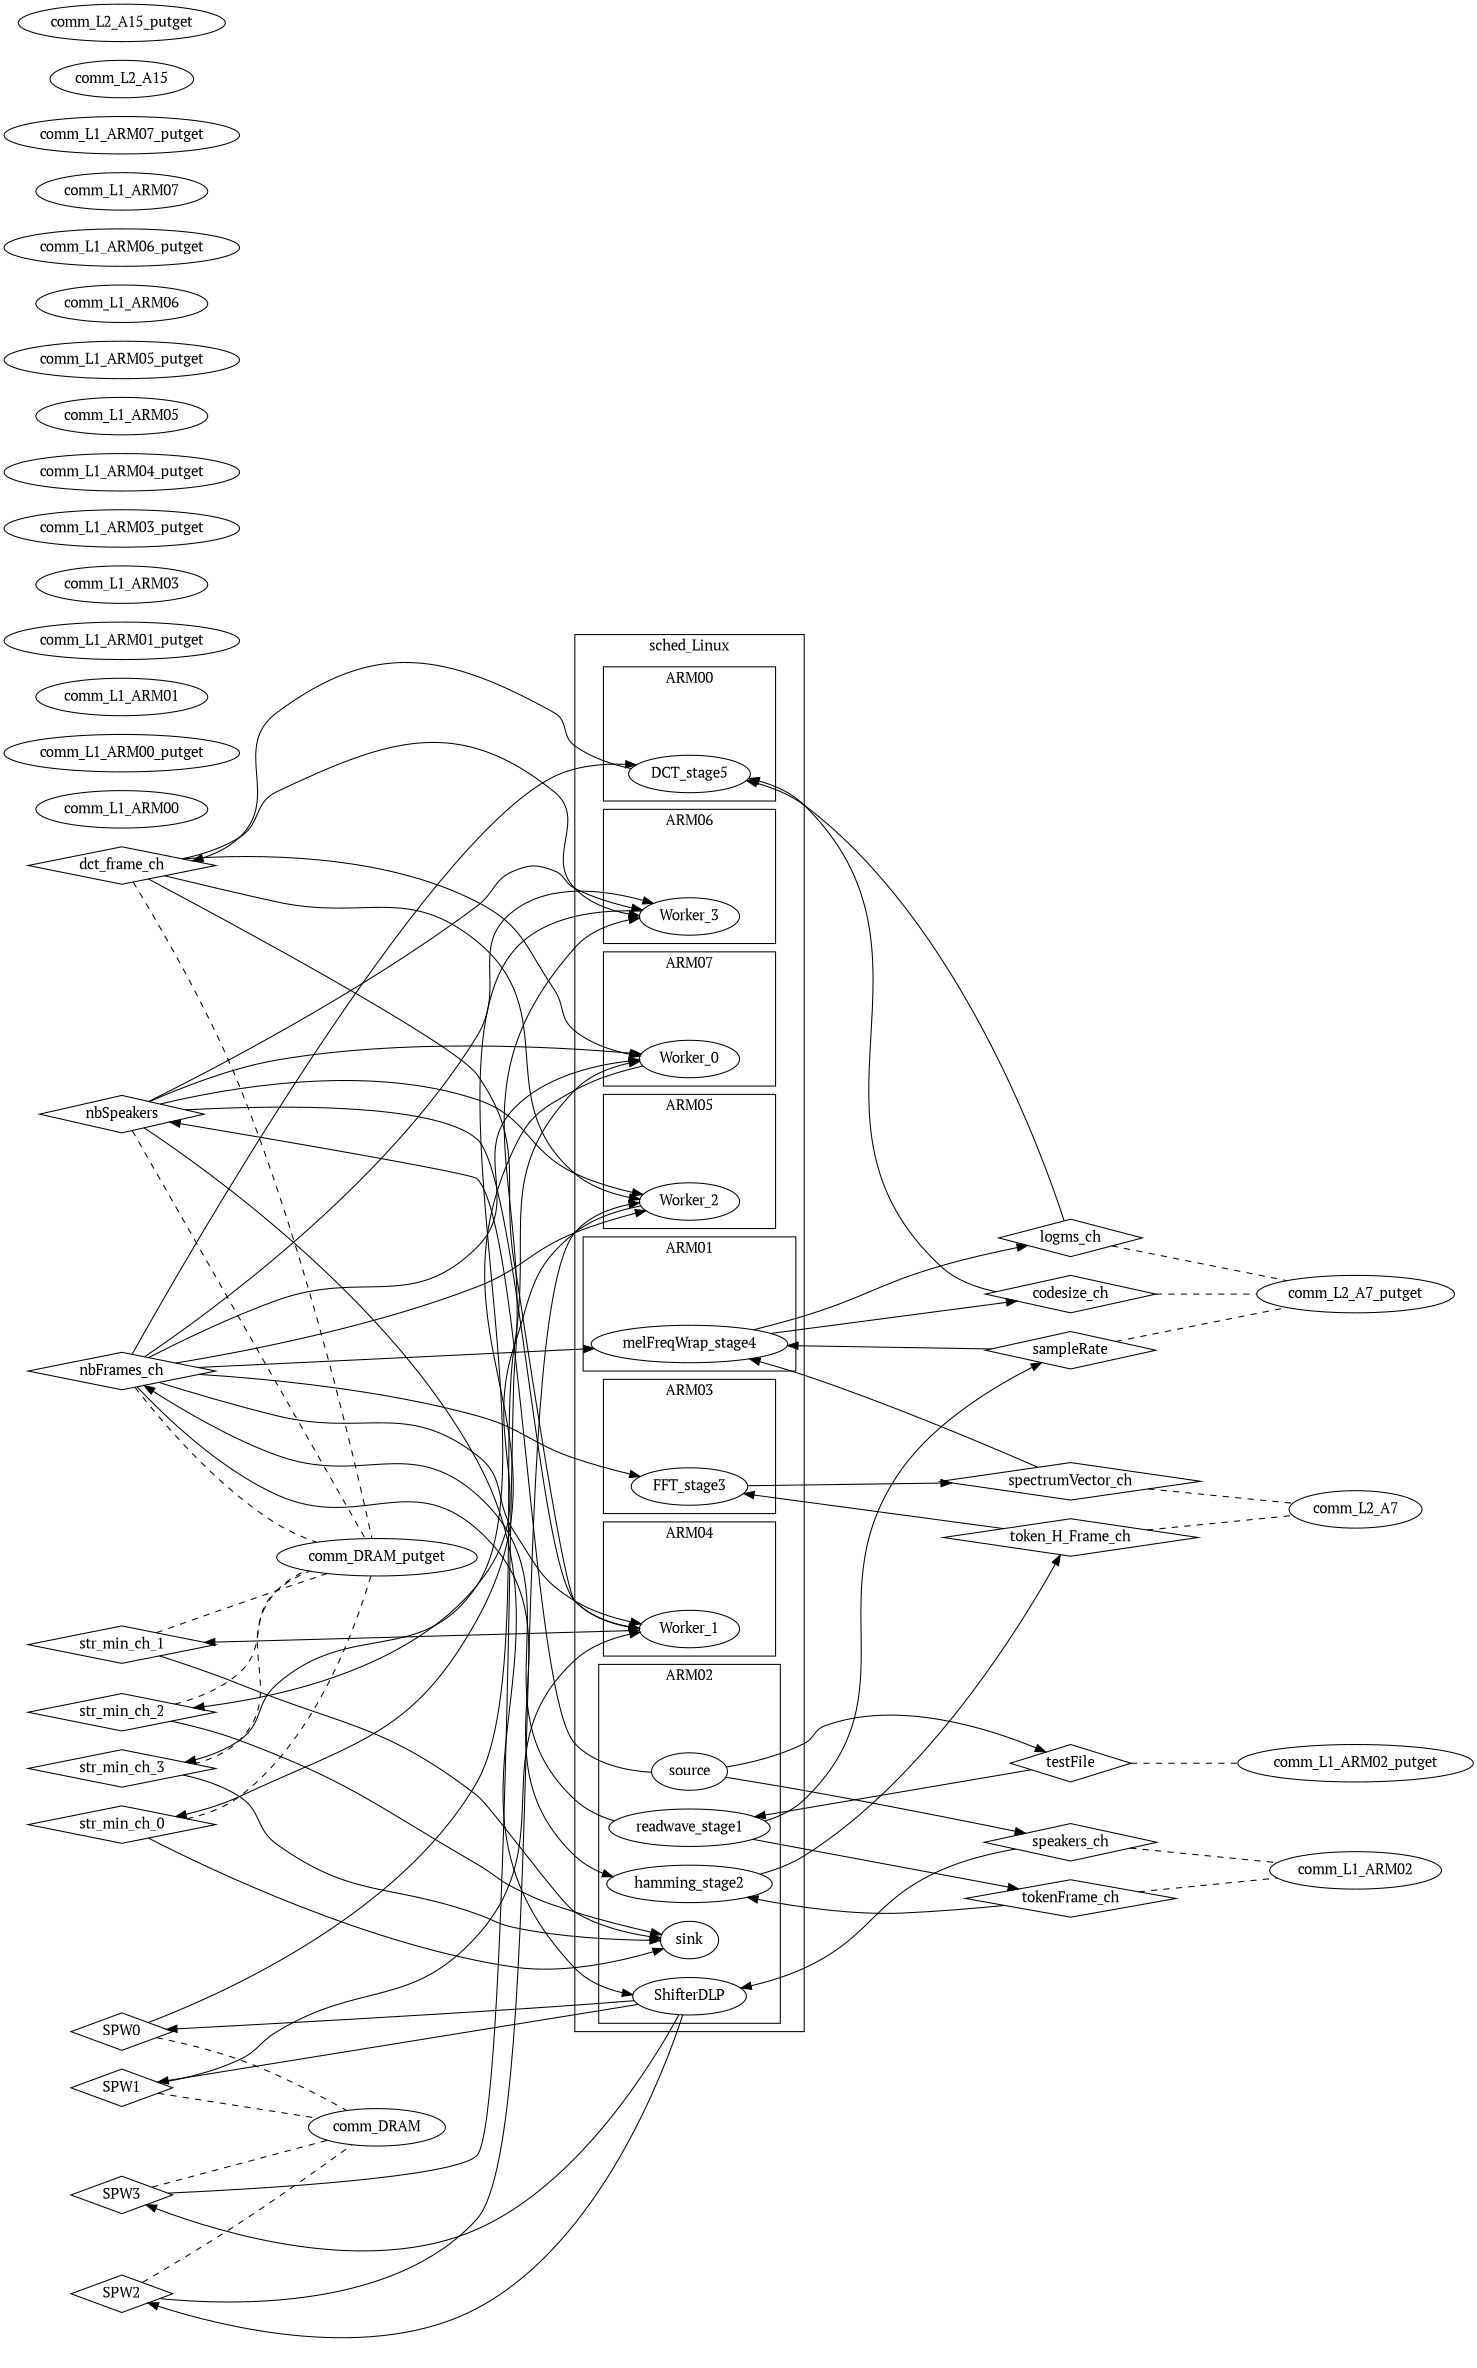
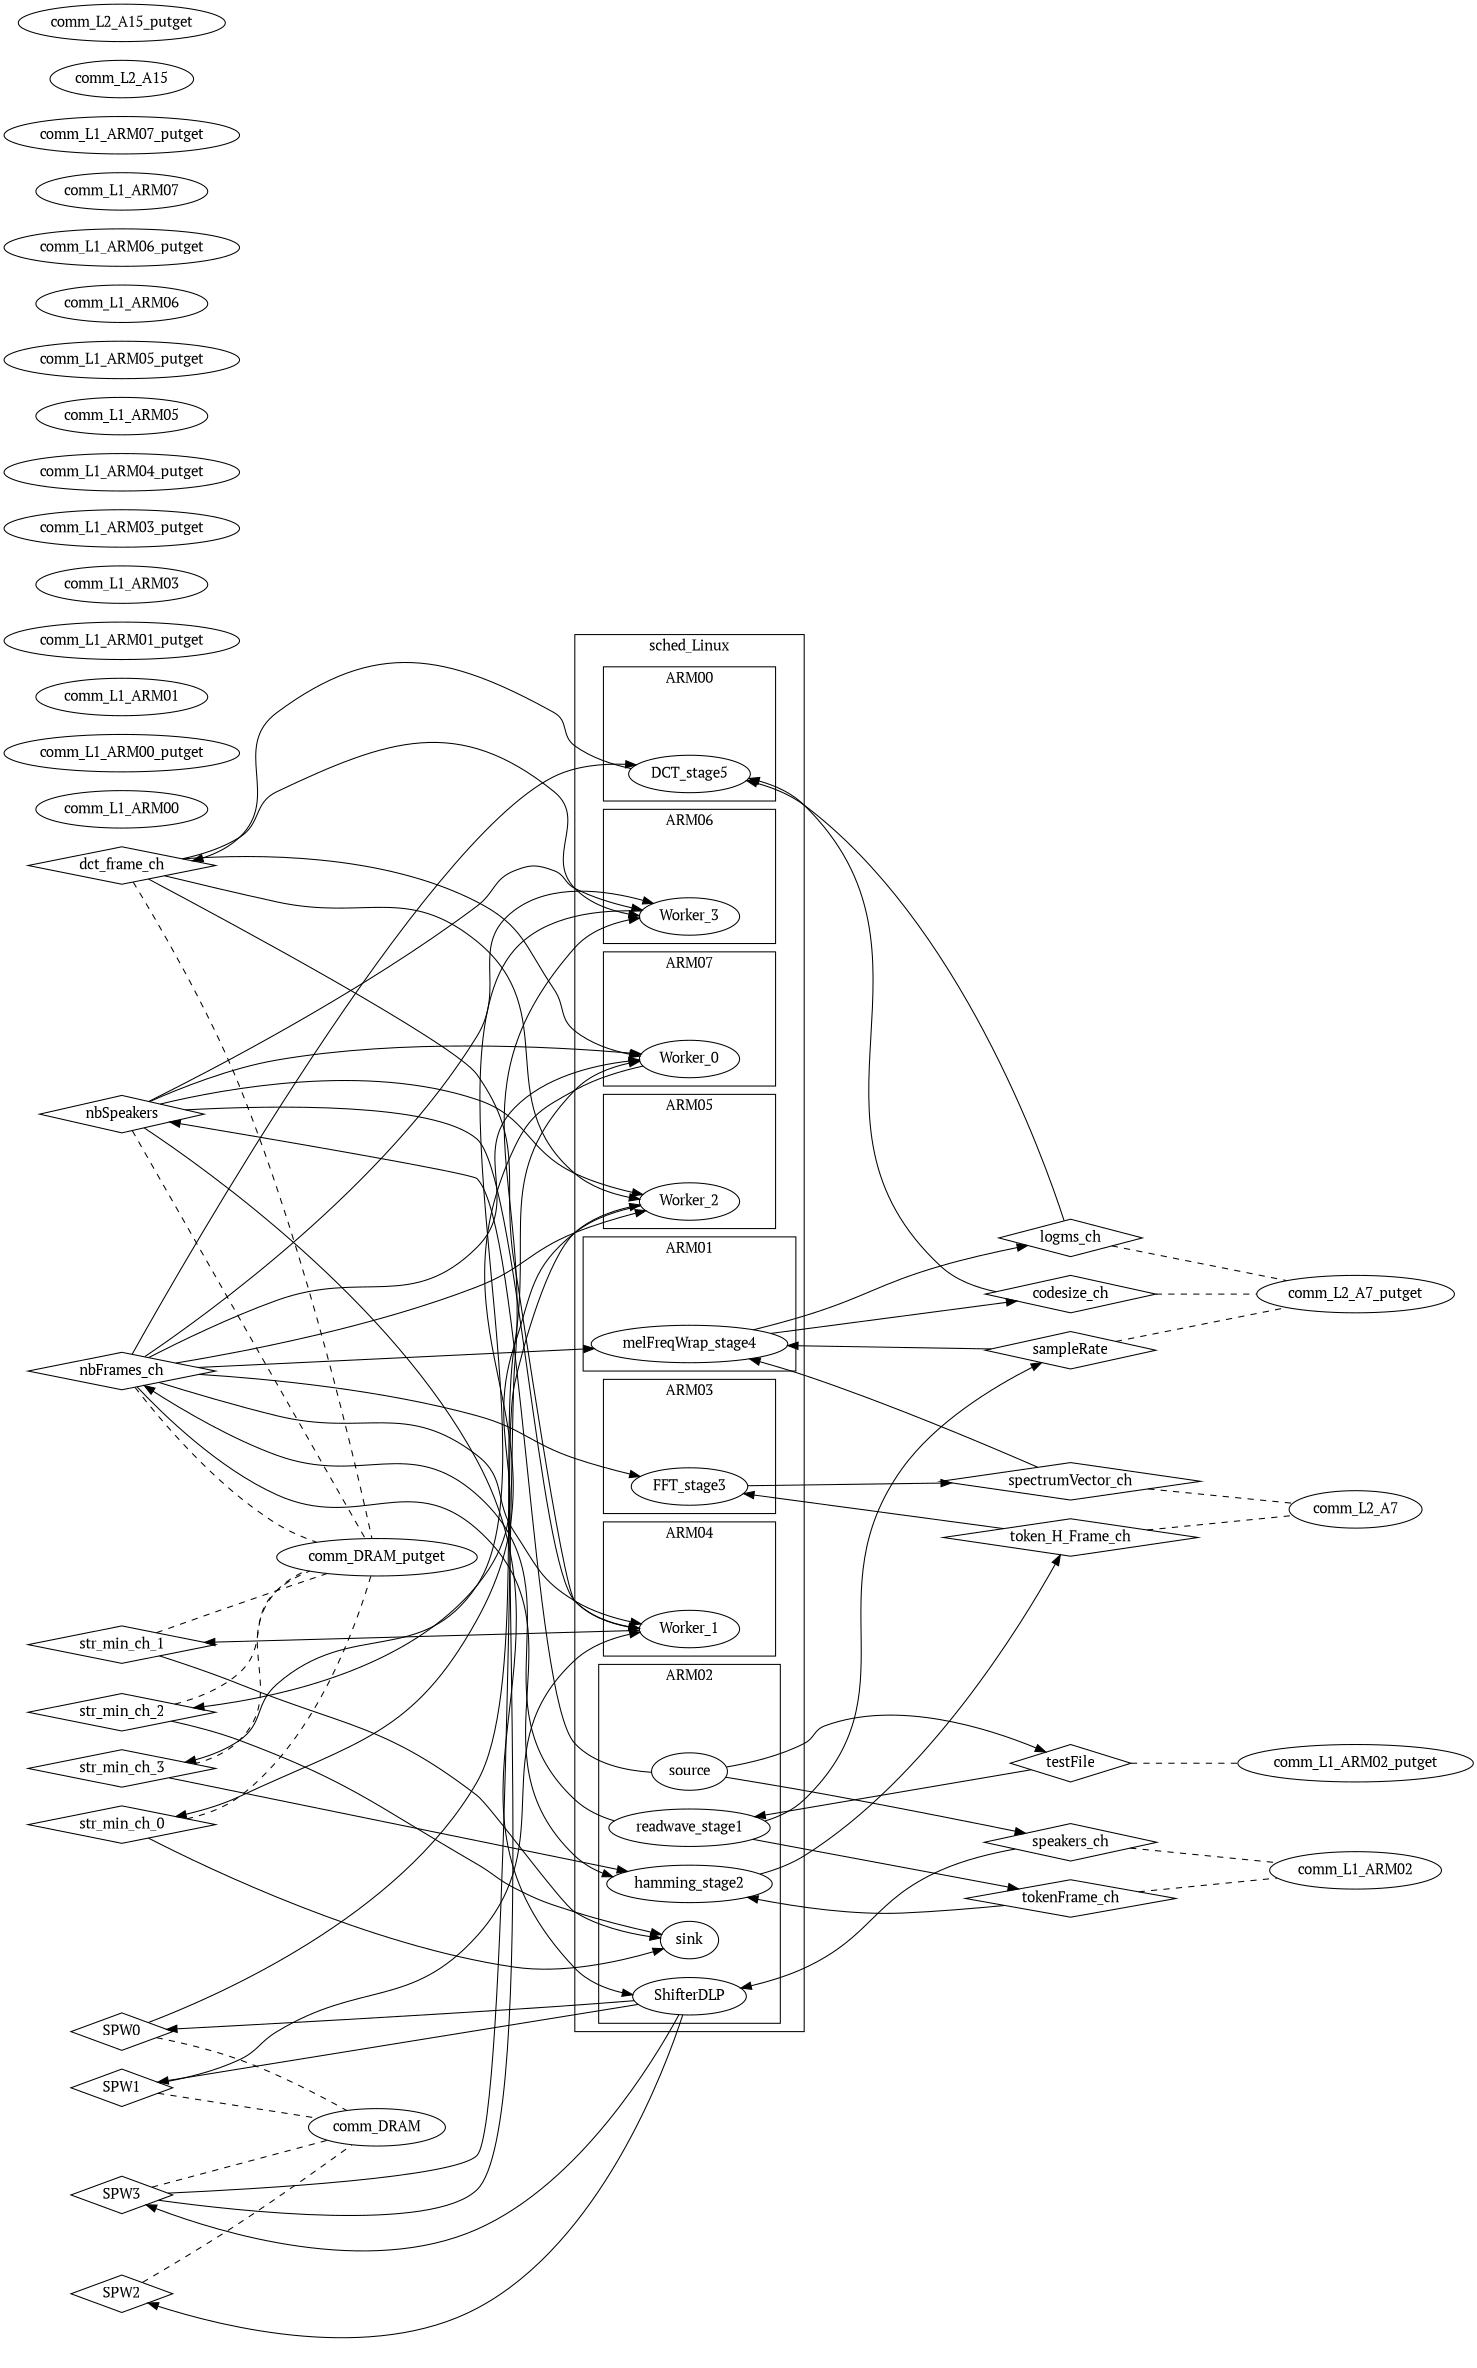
edge "SPW2" -> "Worker_2": now "SPW3" -> "Worker_2"
edge "str_min_ch_3" -> "sink": now "str_min_ch_3" -> "hamming_stage2"
